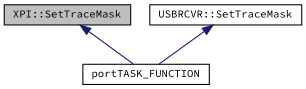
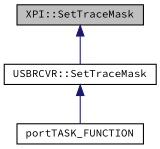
edge "portTASK_FUNCTION" -> "XPI::SetTraceMask": now "USBRCVR::SetTraceMask" -> "XPI::SetTraceMask"
